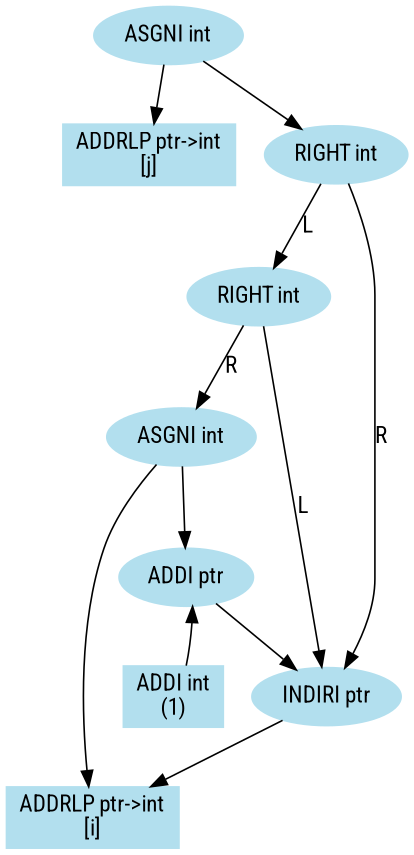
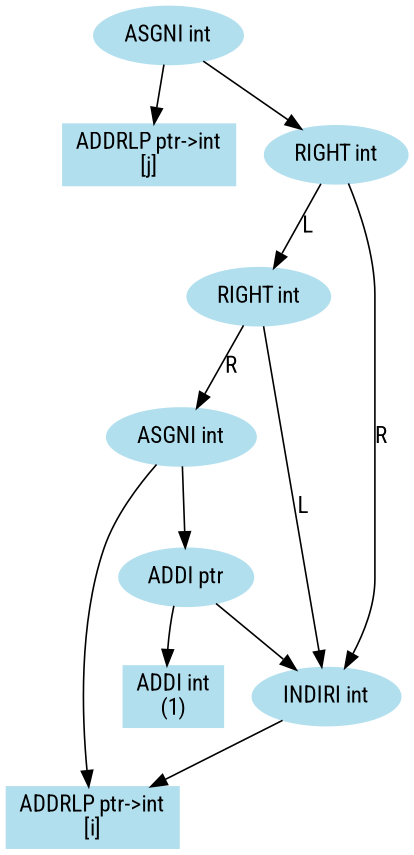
edge "ADDI int (1)" -> "ADDI ptr": reversed
node "INDIRI ptr": label "INDIRI ptr" -> "INDIRI int"
